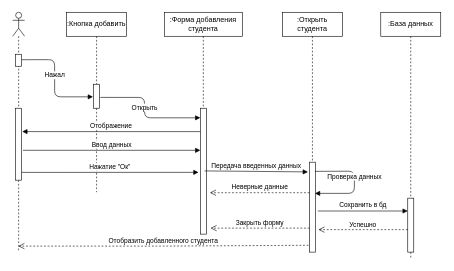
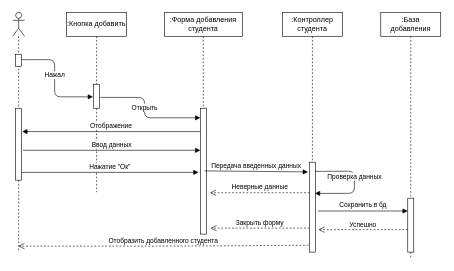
node ":Открыть студента": label ":Открыть студента" -> ":Контроллер студента"
node ":База данных": label ":База данных" -> ":База добавления"
